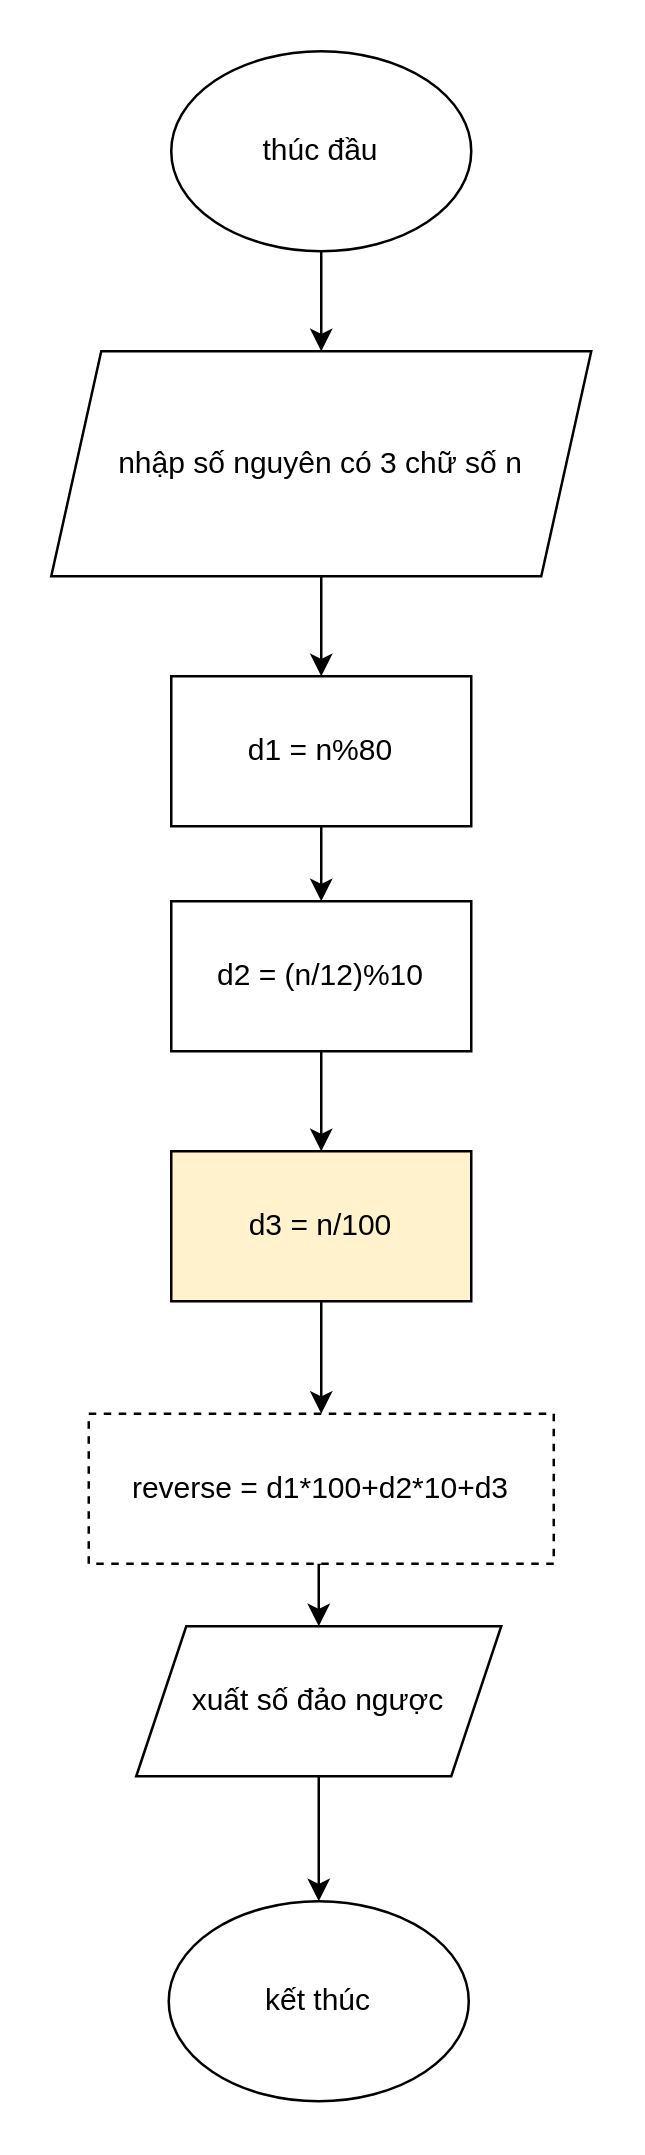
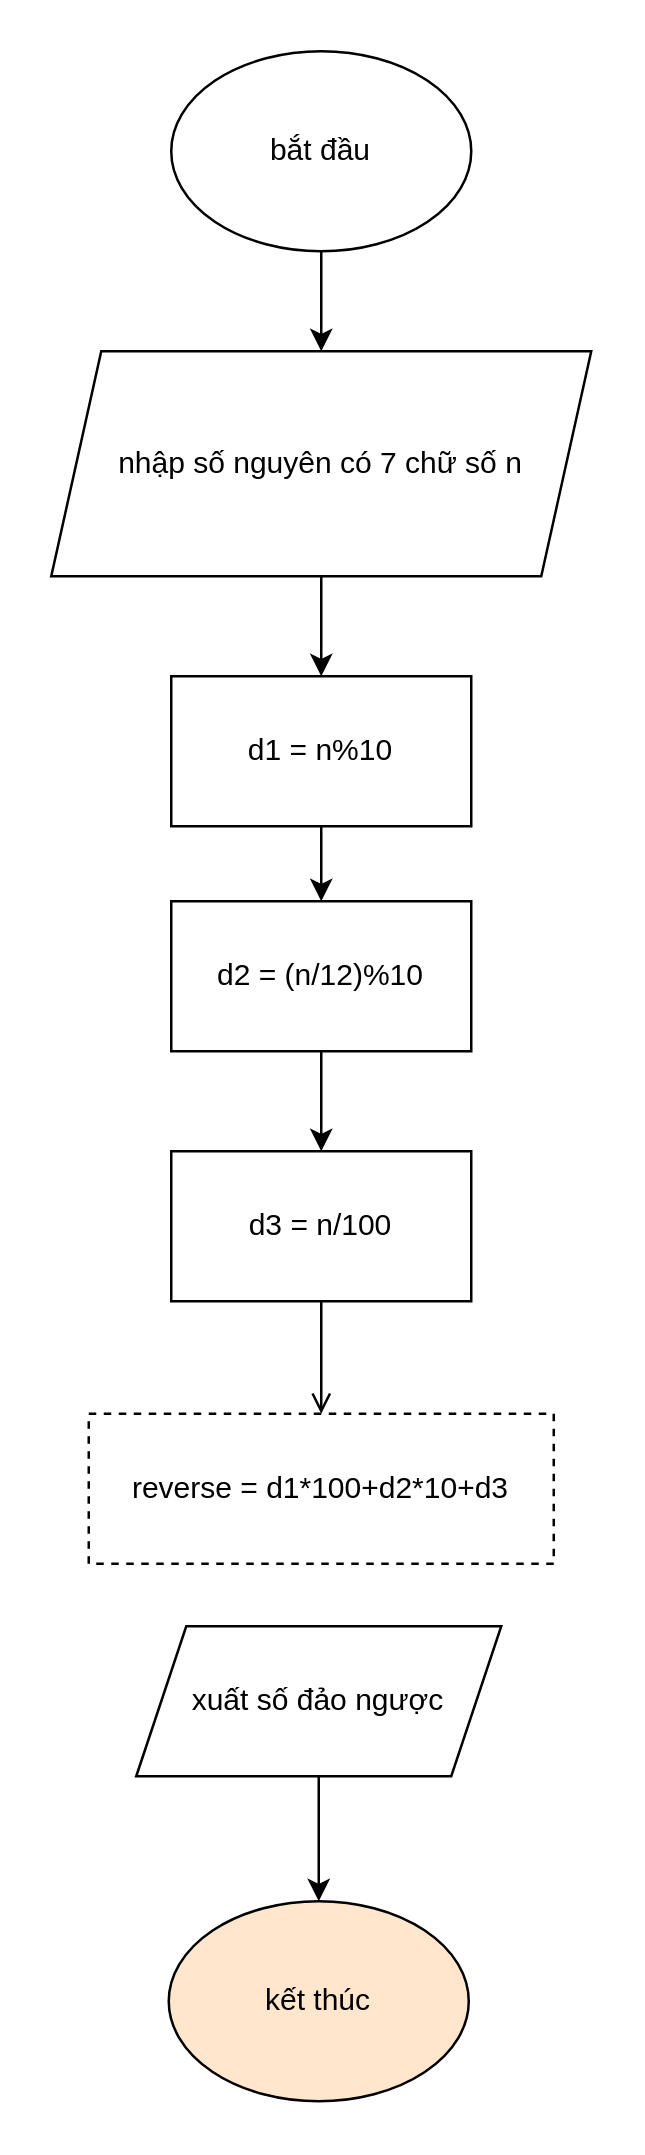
node "thúc đầu": label "thúc đầu" -> "bắt đầu"
node "nhập số nguyên có 3 chữ số n": label "nhập số nguyên có 3 chữ số n" -> "nhập số nguyên có 7 chữ số n"
node "d1 = n%80": label "d1 = n%80" -> "d1 = n%10"
node "d3 = n/100": fillcolor #fff2cc -> #ffffff
edge "d3 = n/100" -> "reverse = d1*100+d2*10+d3": arrowhead classic -> open
edge "reverse = d1*100+d2*10+d3" -> "xuất số đảo ngược": removed
node "kết thúc": fillcolor #ffffff -> #ffe6cc
